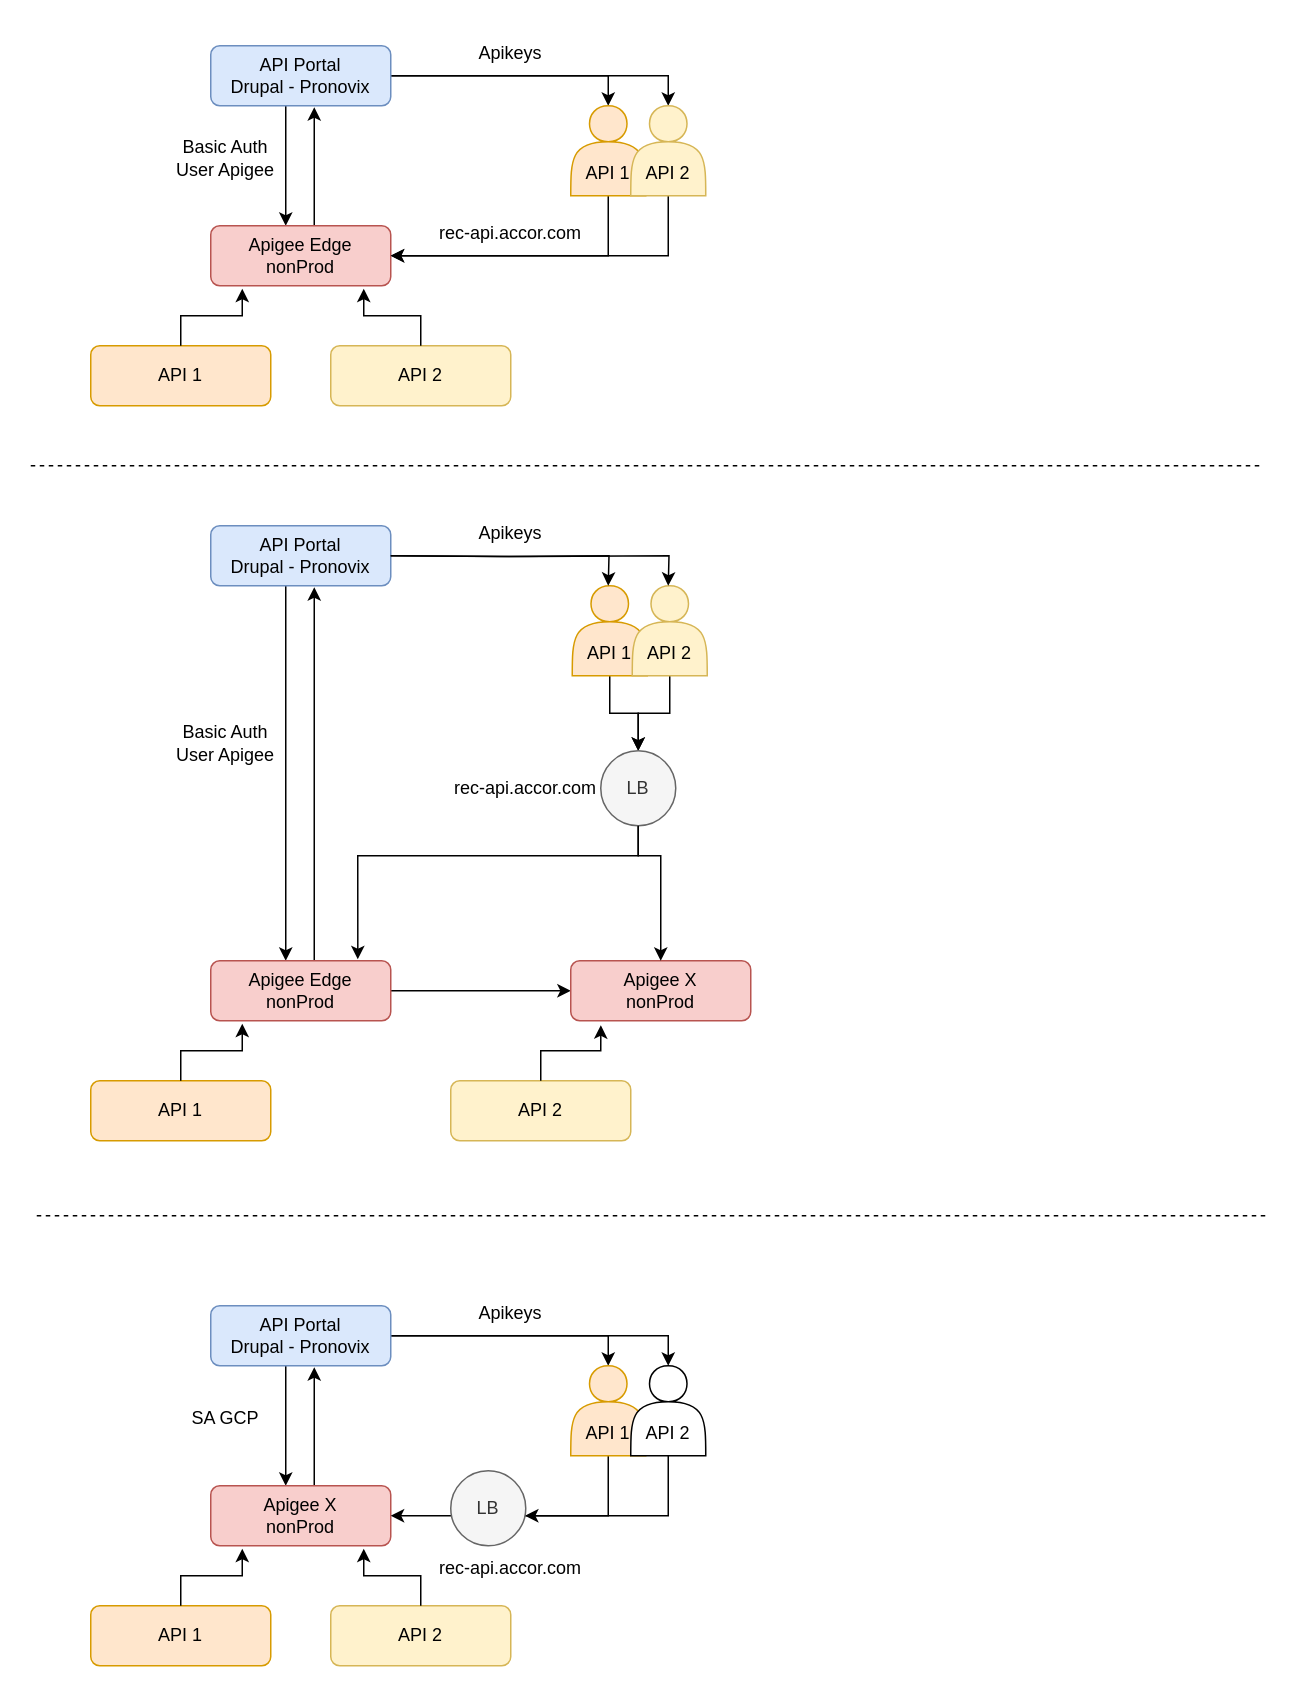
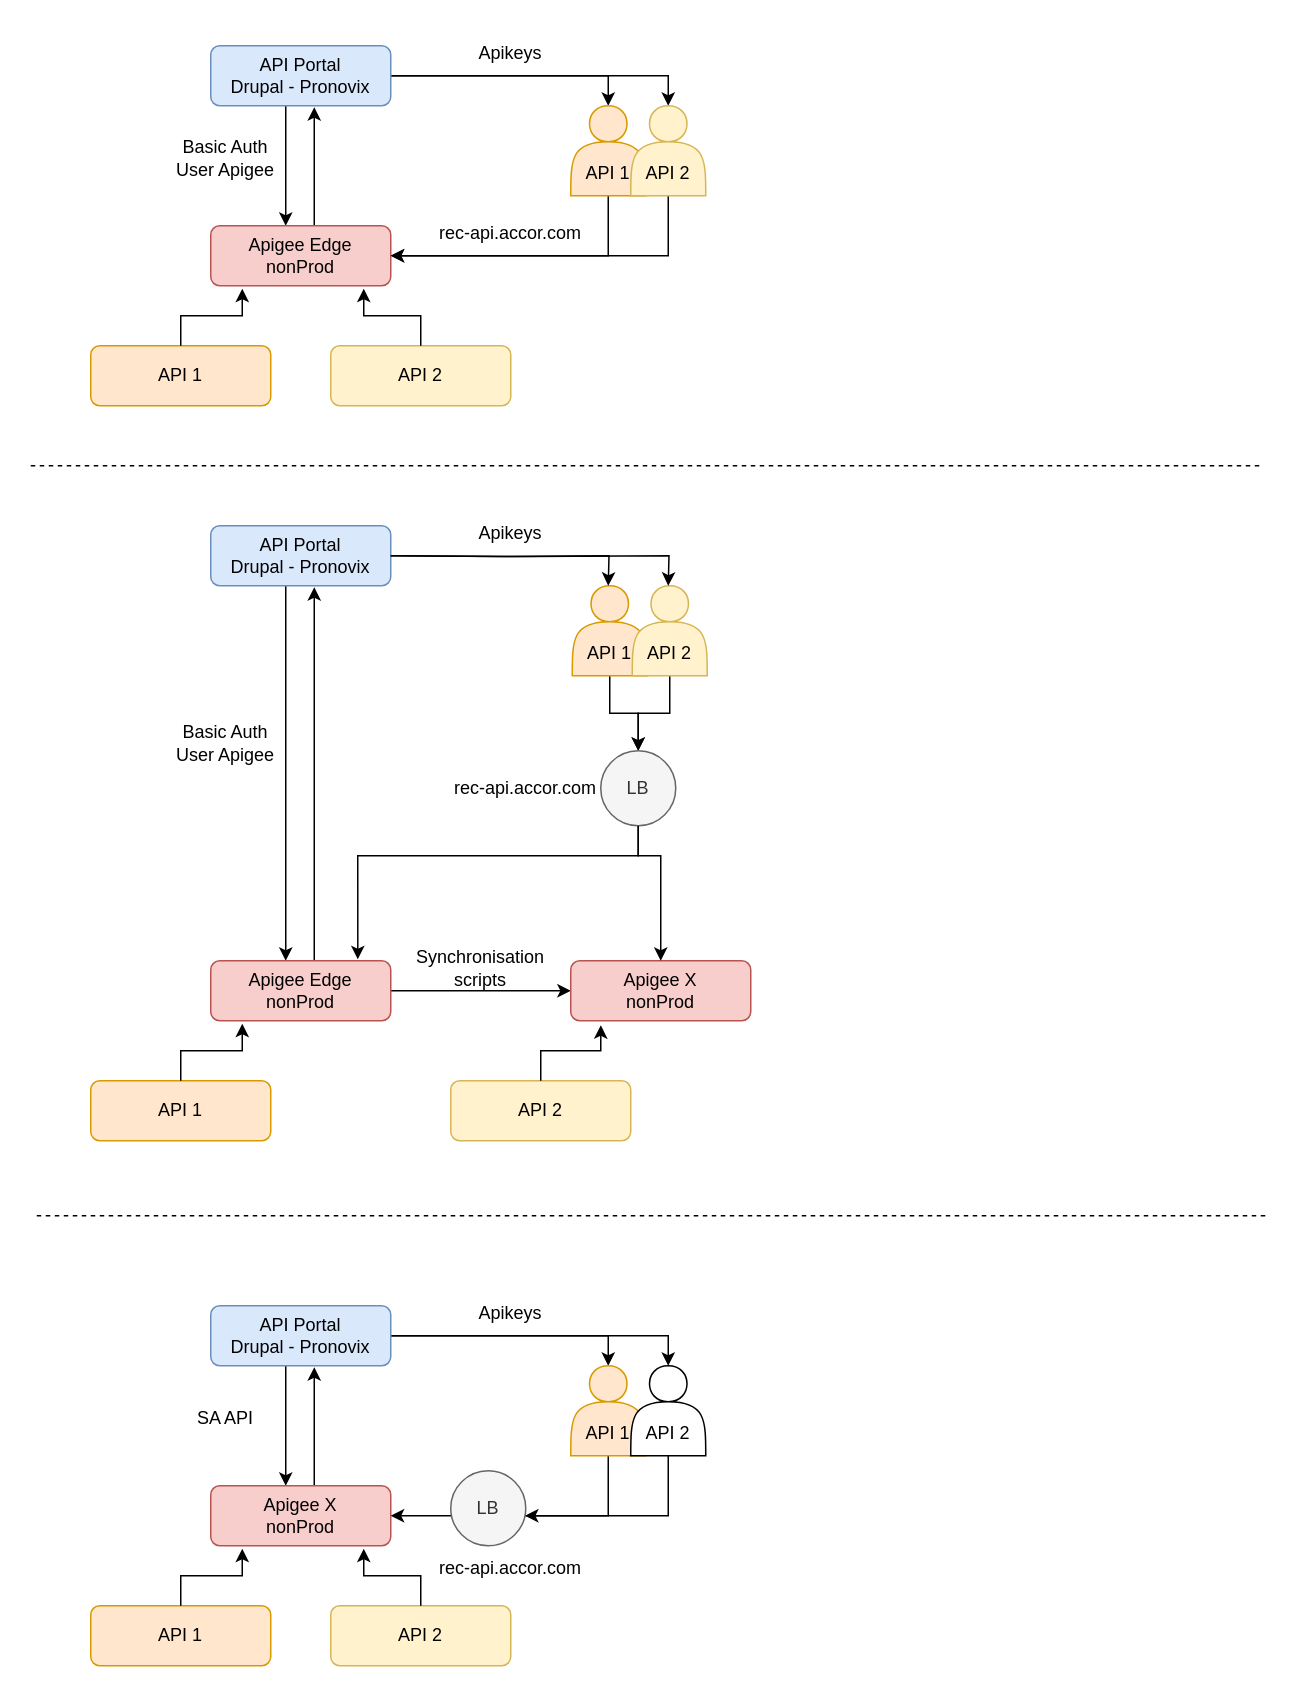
node "Synchronisation scripts": added
node "SA GCP": label "SA GCP" -> "SA API"
